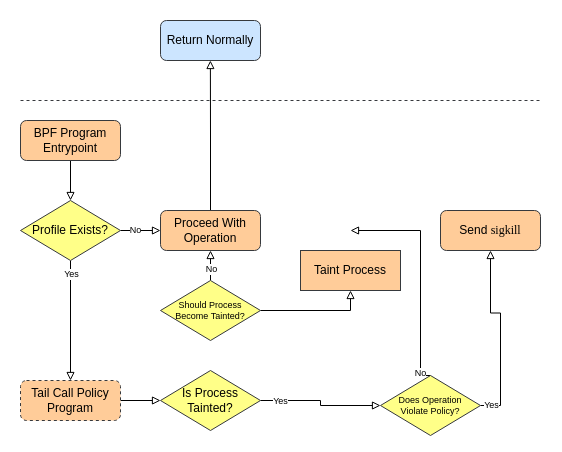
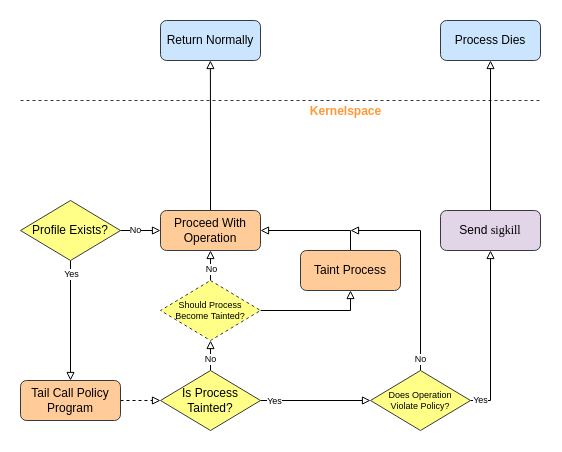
node "Process Dies": added
node "Kernelspace": added
edge "Send sigkill" -> "Process Dies": added
node "BPF Program Entrypoint": removed
edge "BPF Program Entrypoint" -> "Profile Exists?": removed
edge "Taint Process" -> "Proceed With Operation": added
node "Send sigkill": fillcolor #ffcc99 -> #e1d5e7
node "Taint Process": shape rectangle -> rounded rectangle
node "Should ProcessBecome Tainted?": style solid -> dashed
edge "Is Process Tainted?" -> "Should ProcessBecome Tainted?": added, label "No"
node "Tail Call Policy Program": style dashed -> solid
edge "Tail Call Policy Program" -> "Is Process Tainted?": style solid -> dashed
node "Does Operation Violate Policy?": moved (431, 406) -> (421, 401)
